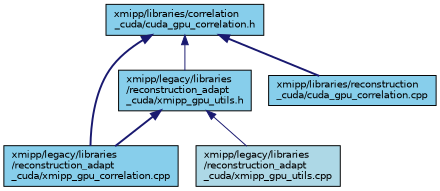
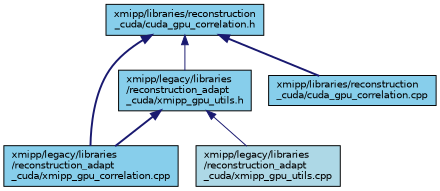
node "xmipp/libraries/correlation _cuda/cuda_gpu_correlation.h": label "xmipp/libraries/correlation _cuda/cuda_gpu_correlation.h" -> "xmipp/libraries/reconstruction _cuda/cuda_gpu_correlation.h"
